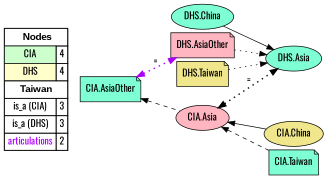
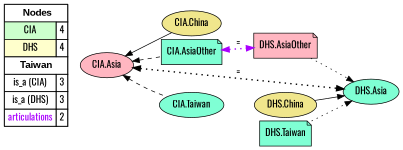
node "DHS.China": fillcolor aquamarine -> khaki
node "DHS.Taiwan": fillcolor khaki -> aquamarine
edge "CIA.Asia" -> "CIA.AsiaOther": reversed
node "CIA.Taiwan": shape note -> ellipse
